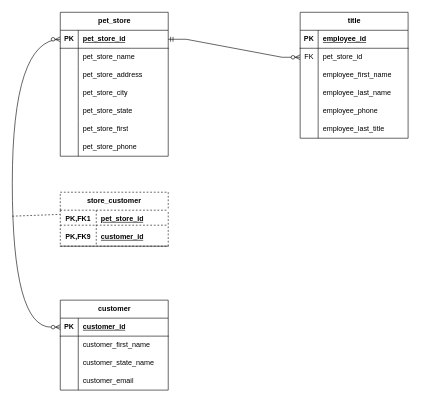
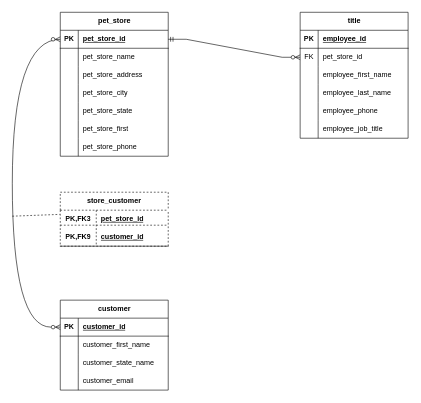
node "employee_last_title": label "employee_last_title" -> "employee_job_title"
node "PK,FK1": label "PK,FK1" -> "PK,FK3"
